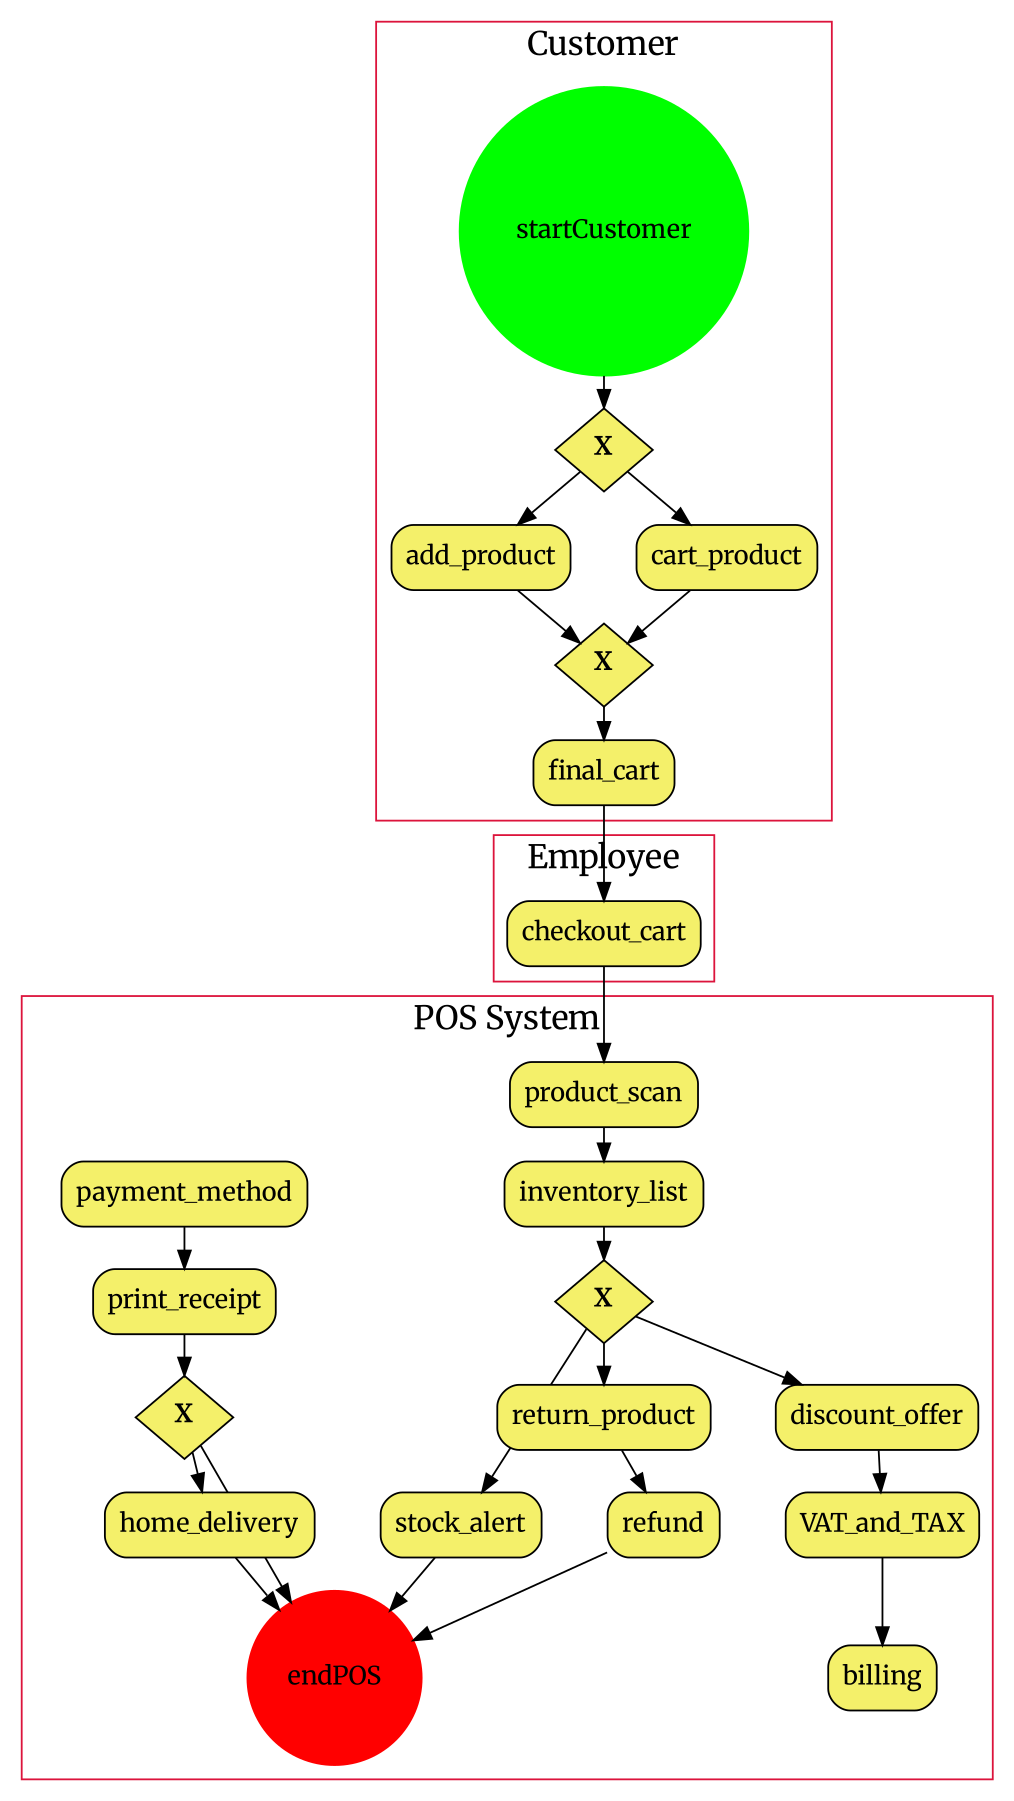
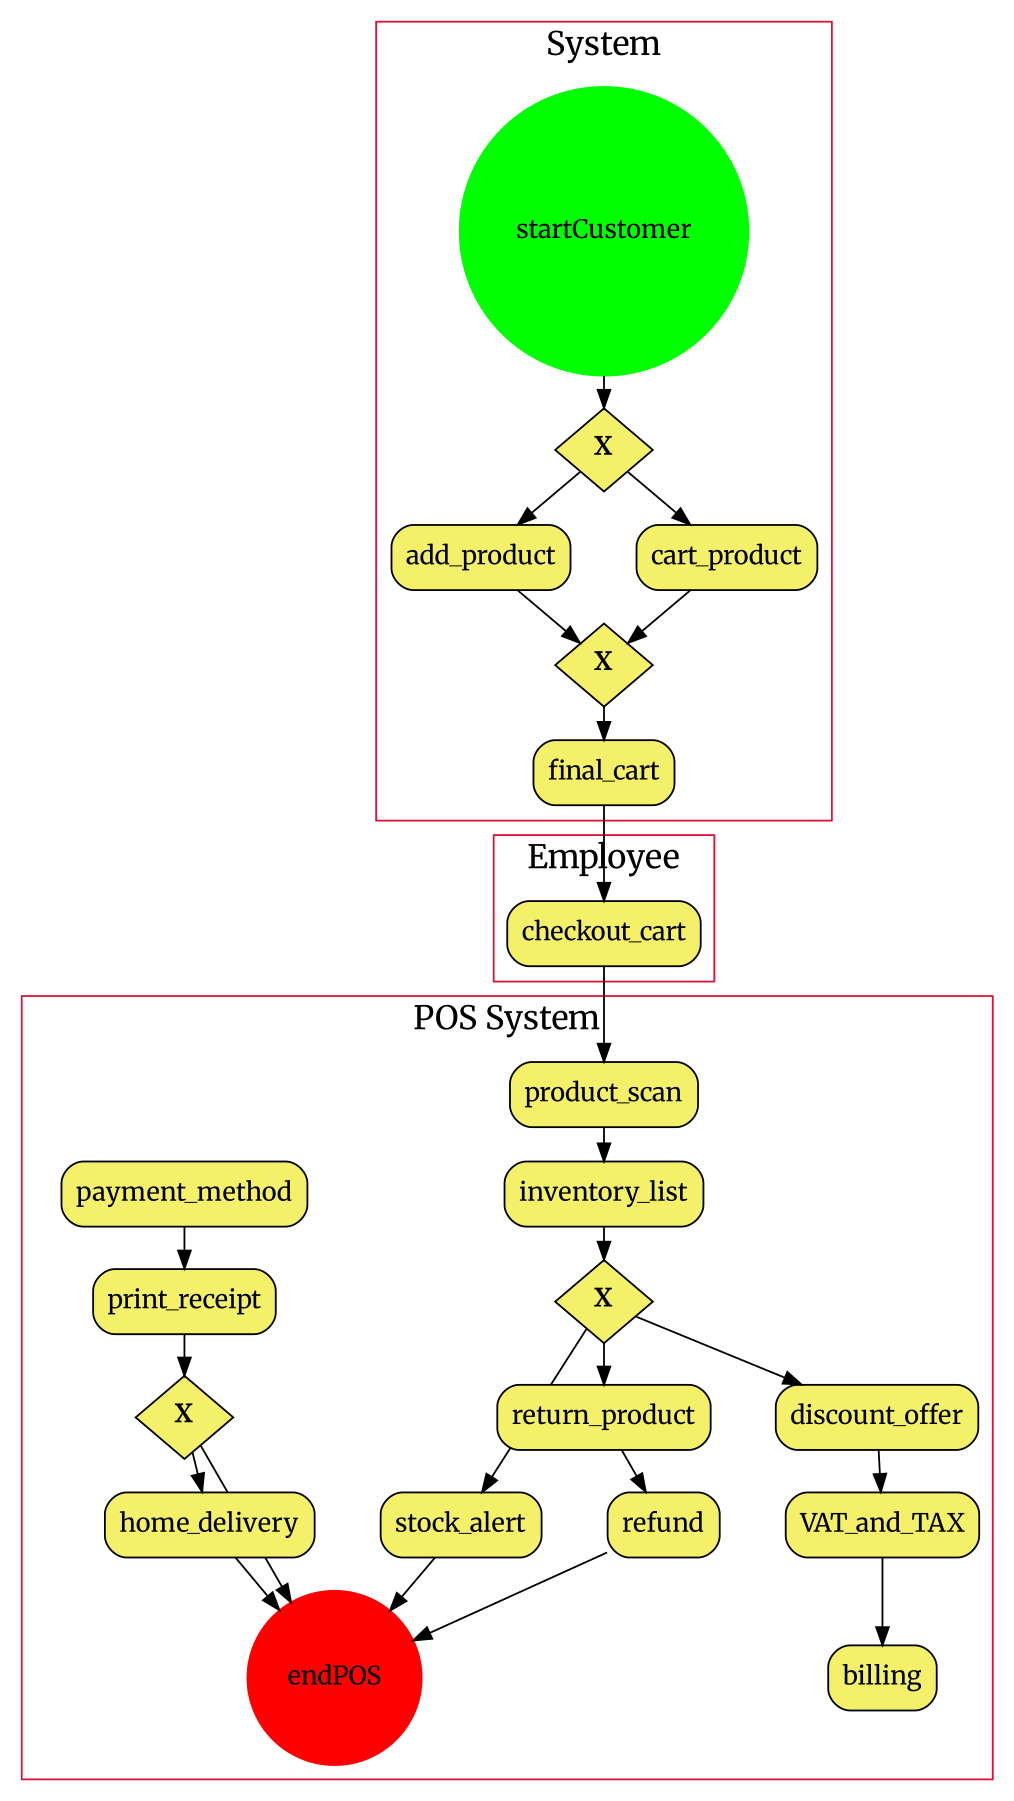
cluster "Customer": label "Customer" -> "System"
